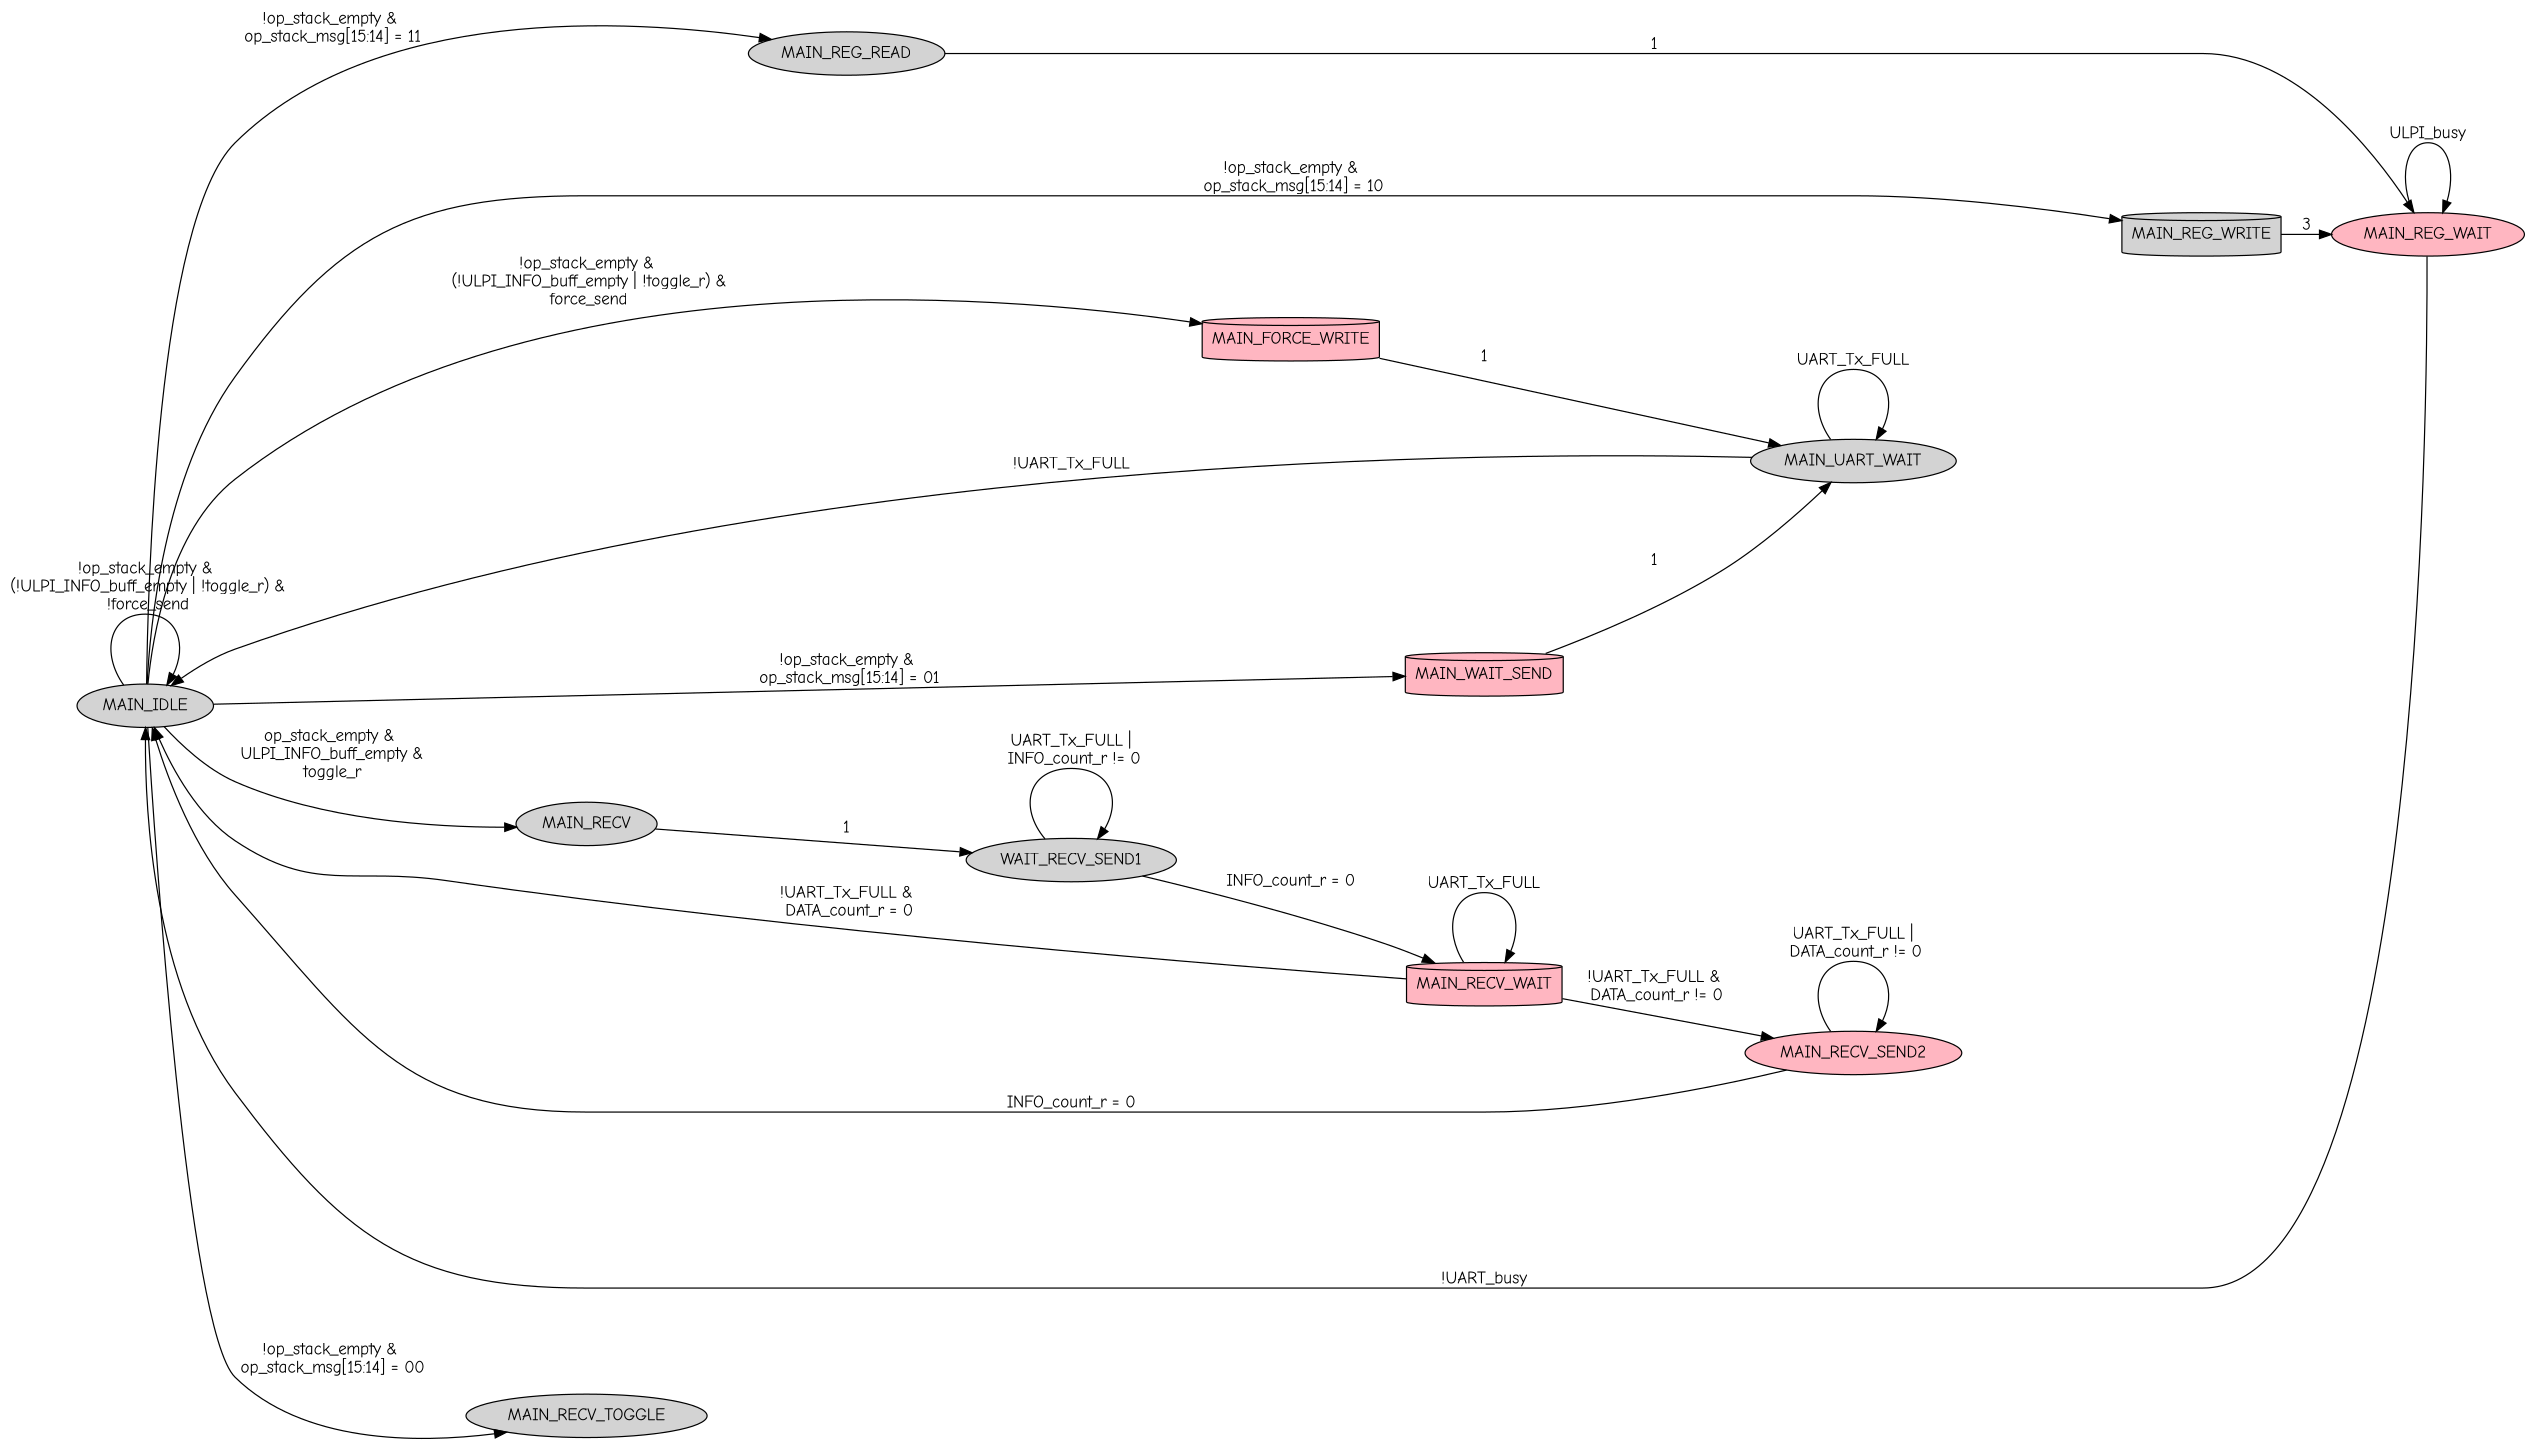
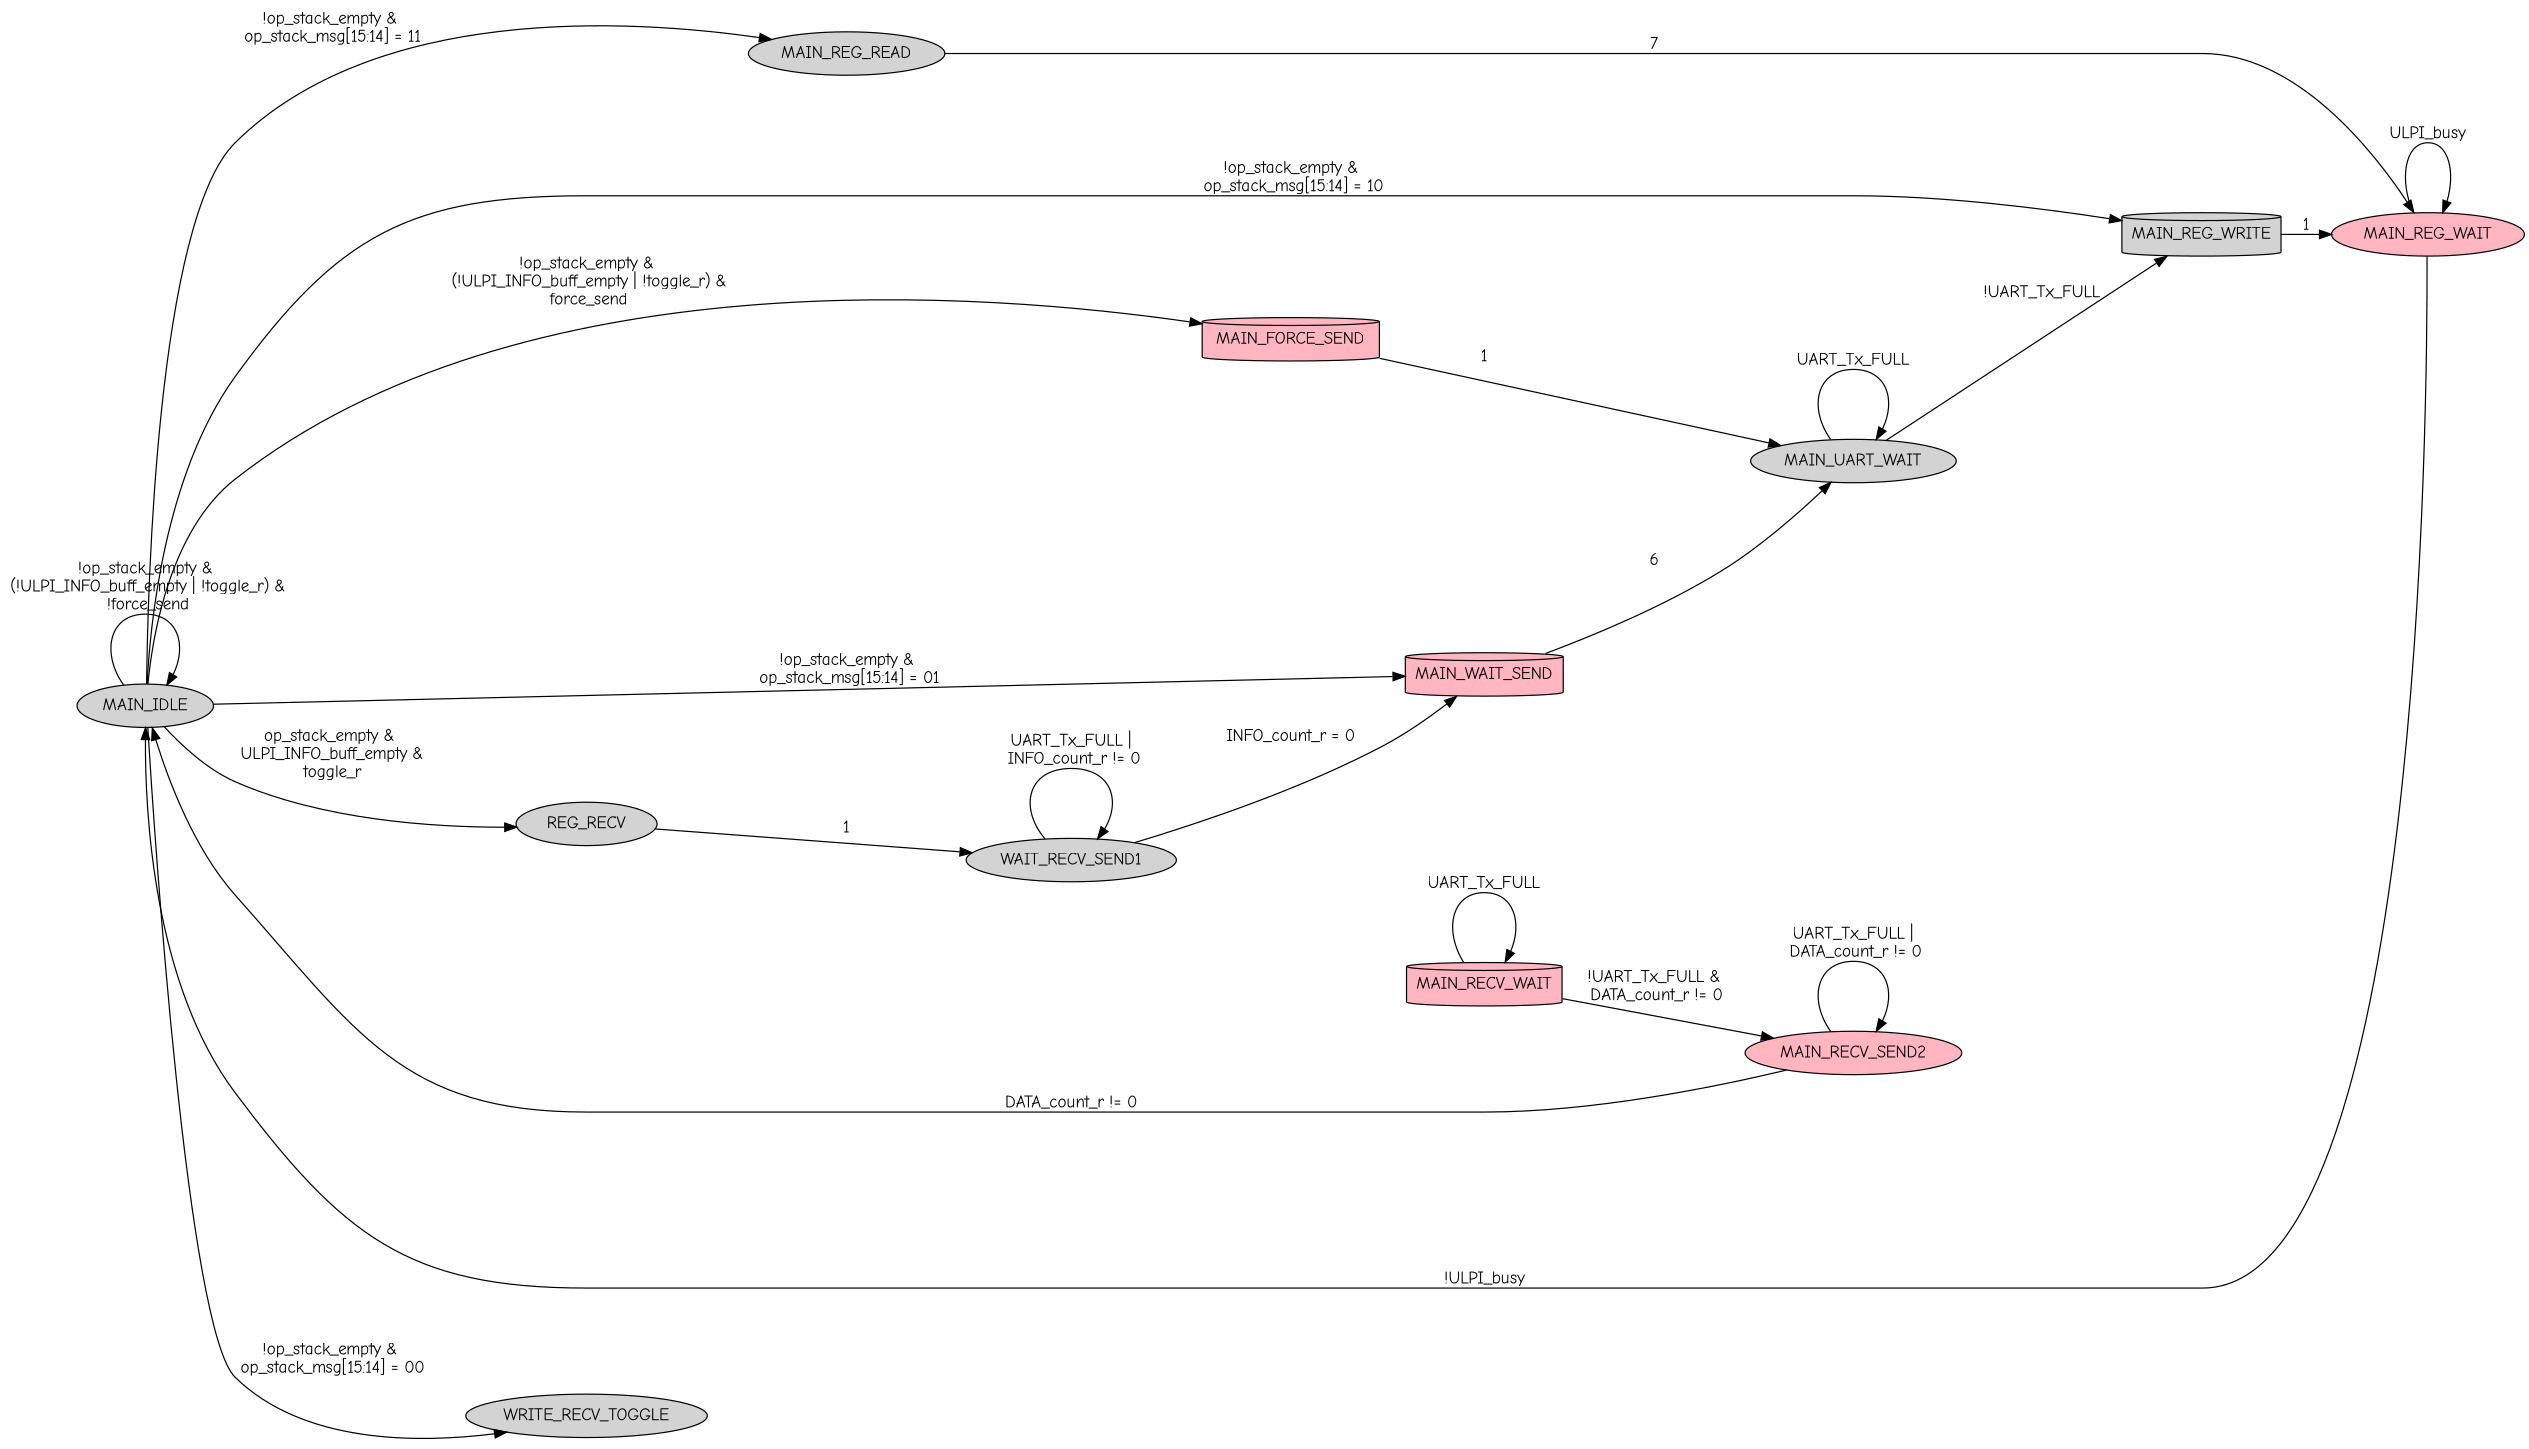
edge "MAIN_REG_READ" -> "MAIN_REG_WAIT": label "1" -> "7"
edge "MAIN_REG_WRITE" -> "MAIN_REG_WAIT": label "3" -> "1"
node "MAIN_FORCE_WRITE": label "MAIN_FORCE_WRITE" -> "MAIN_FORCE_SEND"
edge "MAIN_UART_WAIT" -> "MAIN_IDLE": now "MAIN_UART_WAIT" -> "MAIN_REG_WRITE"
edge "MAIN_WAIT_SEND" -> "MAIN_UART_WAIT": label "1" -> "6"
node "MAIN_RECV": label "MAIN_RECV" -> "REG_RECV"
edge "WAIT_RECV_SEND1" -> "MAIN_RECV_WAIT": now "WAIT_RECV_SEND1" -> "MAIN_WAIT_SEND"
edge "MAIN_RECV_WAIT" -> "MAIN_IDLE": removed, label "!UART_Tx_FULL & DATA_count_r = 0"
edge "MAIN_RECV_SEND2" -> "MAIN_IDLE": label "INFO_count_r = 0" -> "DATA_count_r != 0"
edge "MAIN_REG_WAIT" -> "MAIN_IDLE": label "!UART_busy" -> "!ULPI_busy"
node "MAIN_RECV_TOGGLE": label "MAIN_RECV_TOGGLE" -> "WRITE_RECV_TOGGLE"
